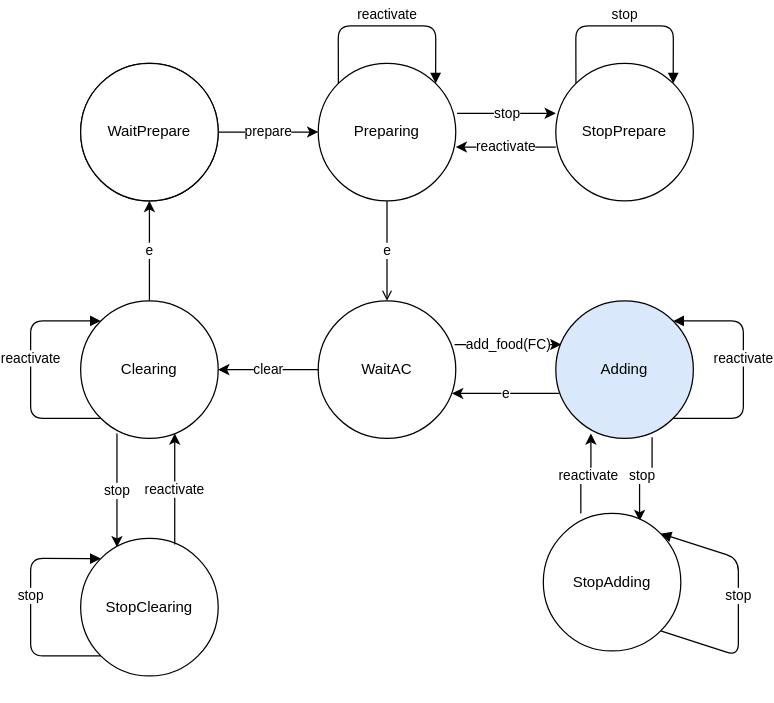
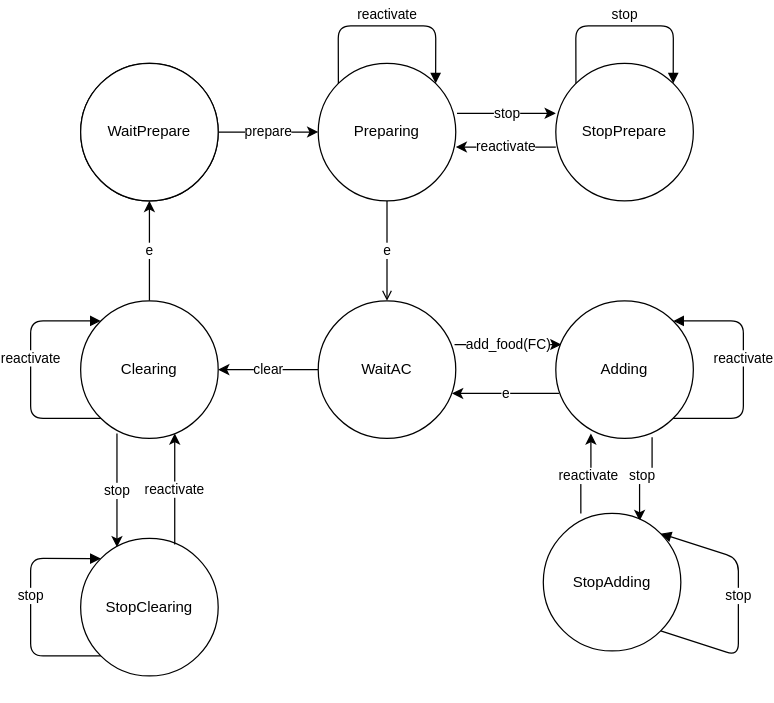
node "Adding": fillcolor #dae8fc -> #ffffff
